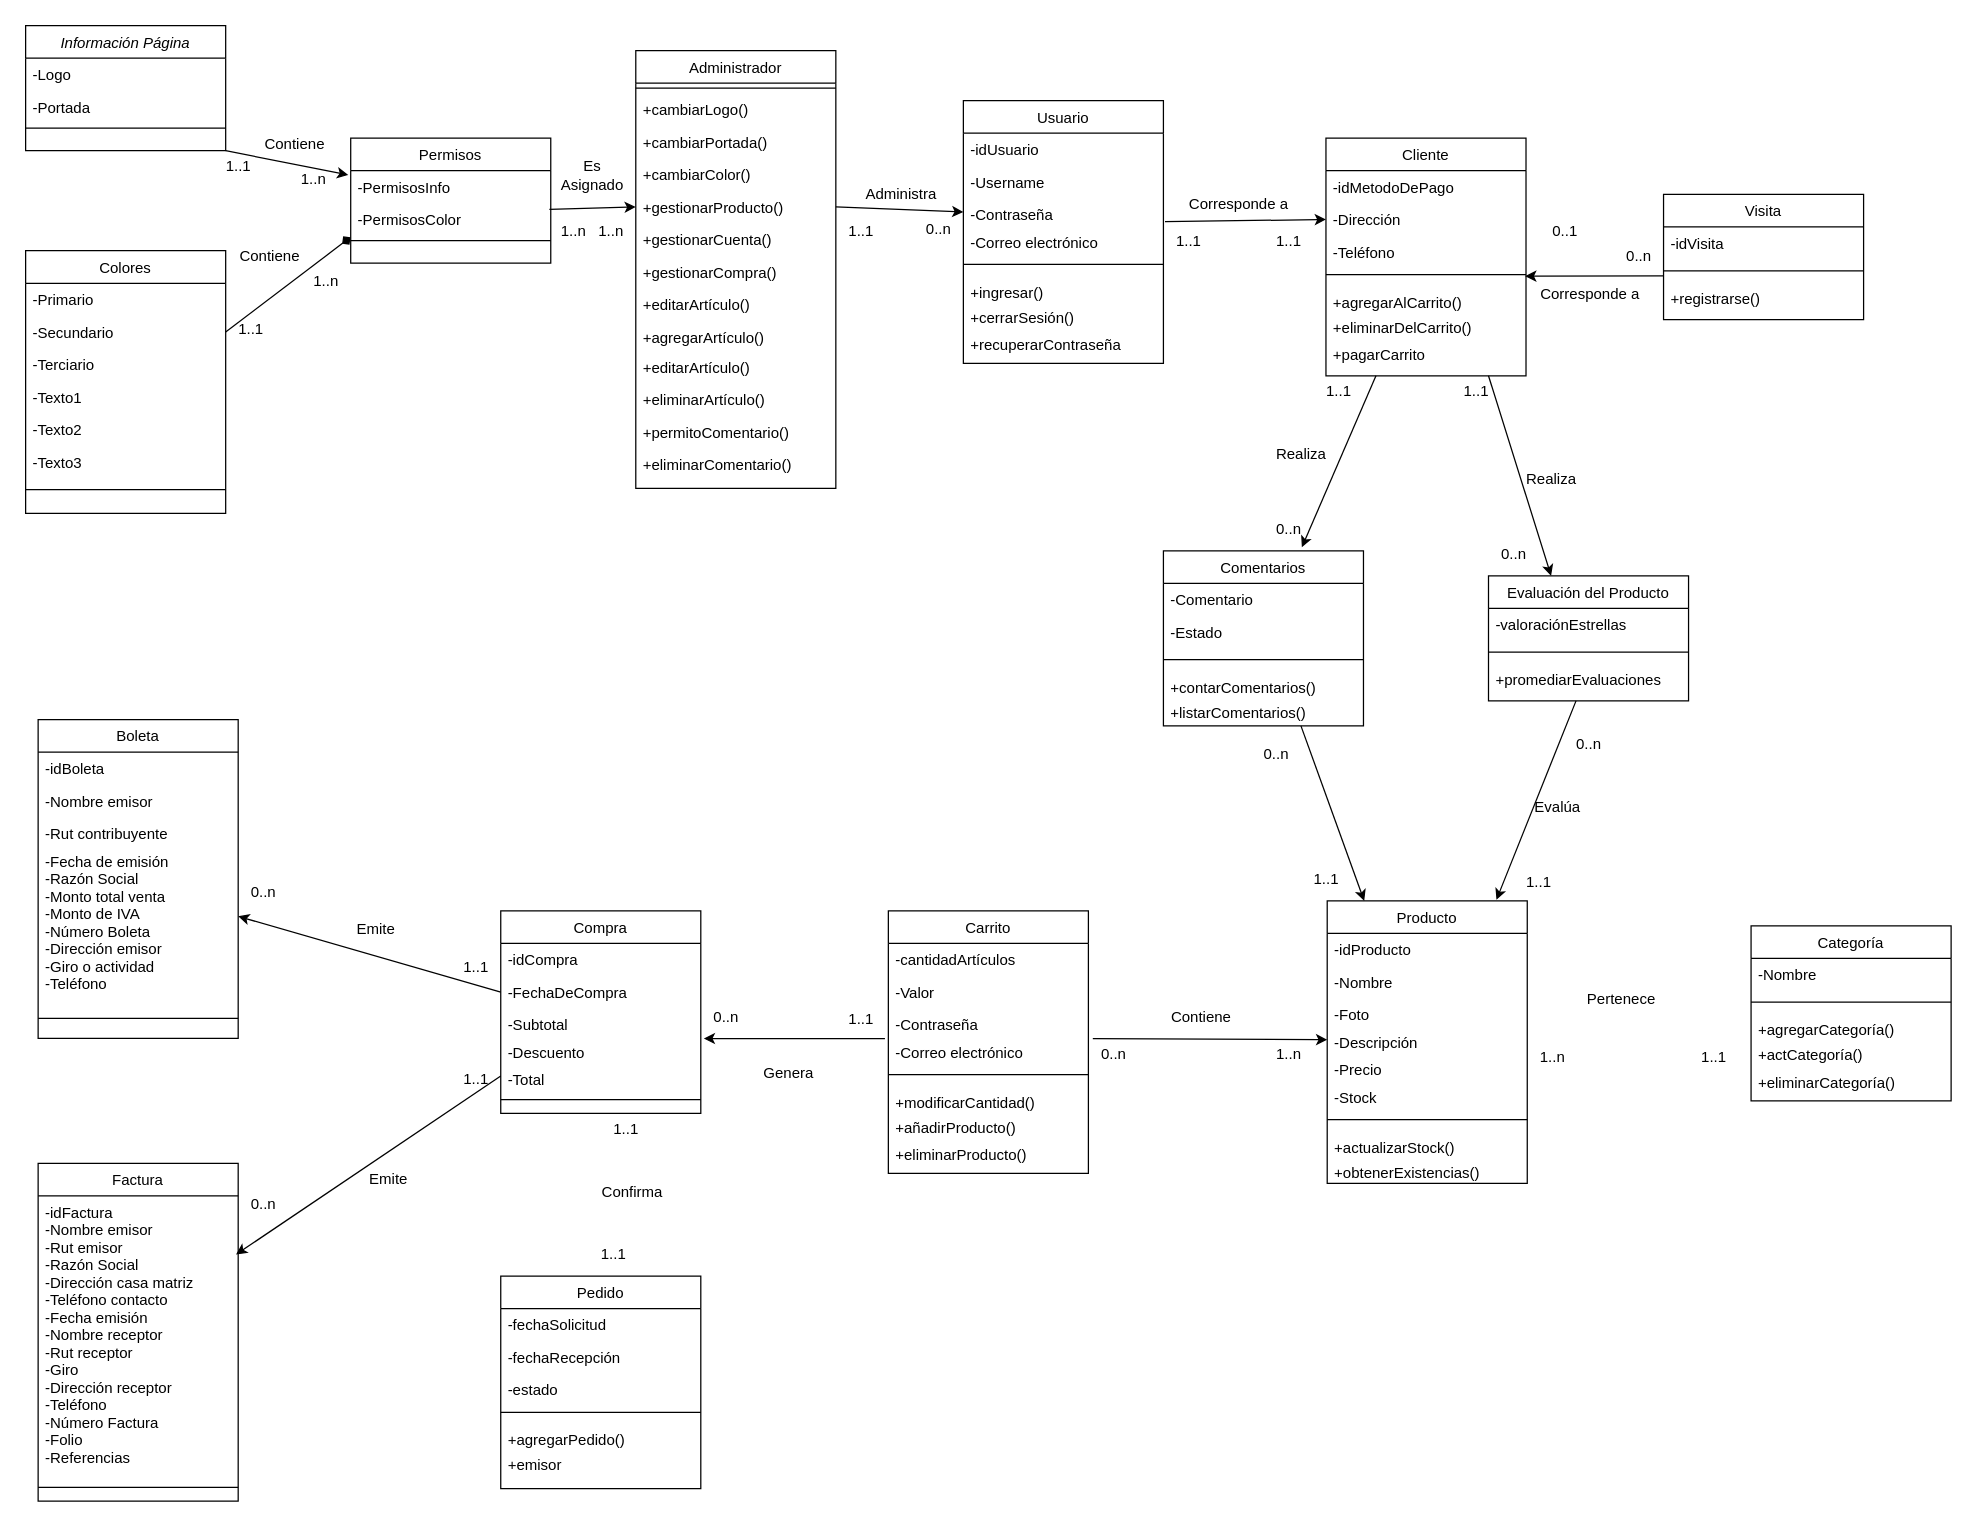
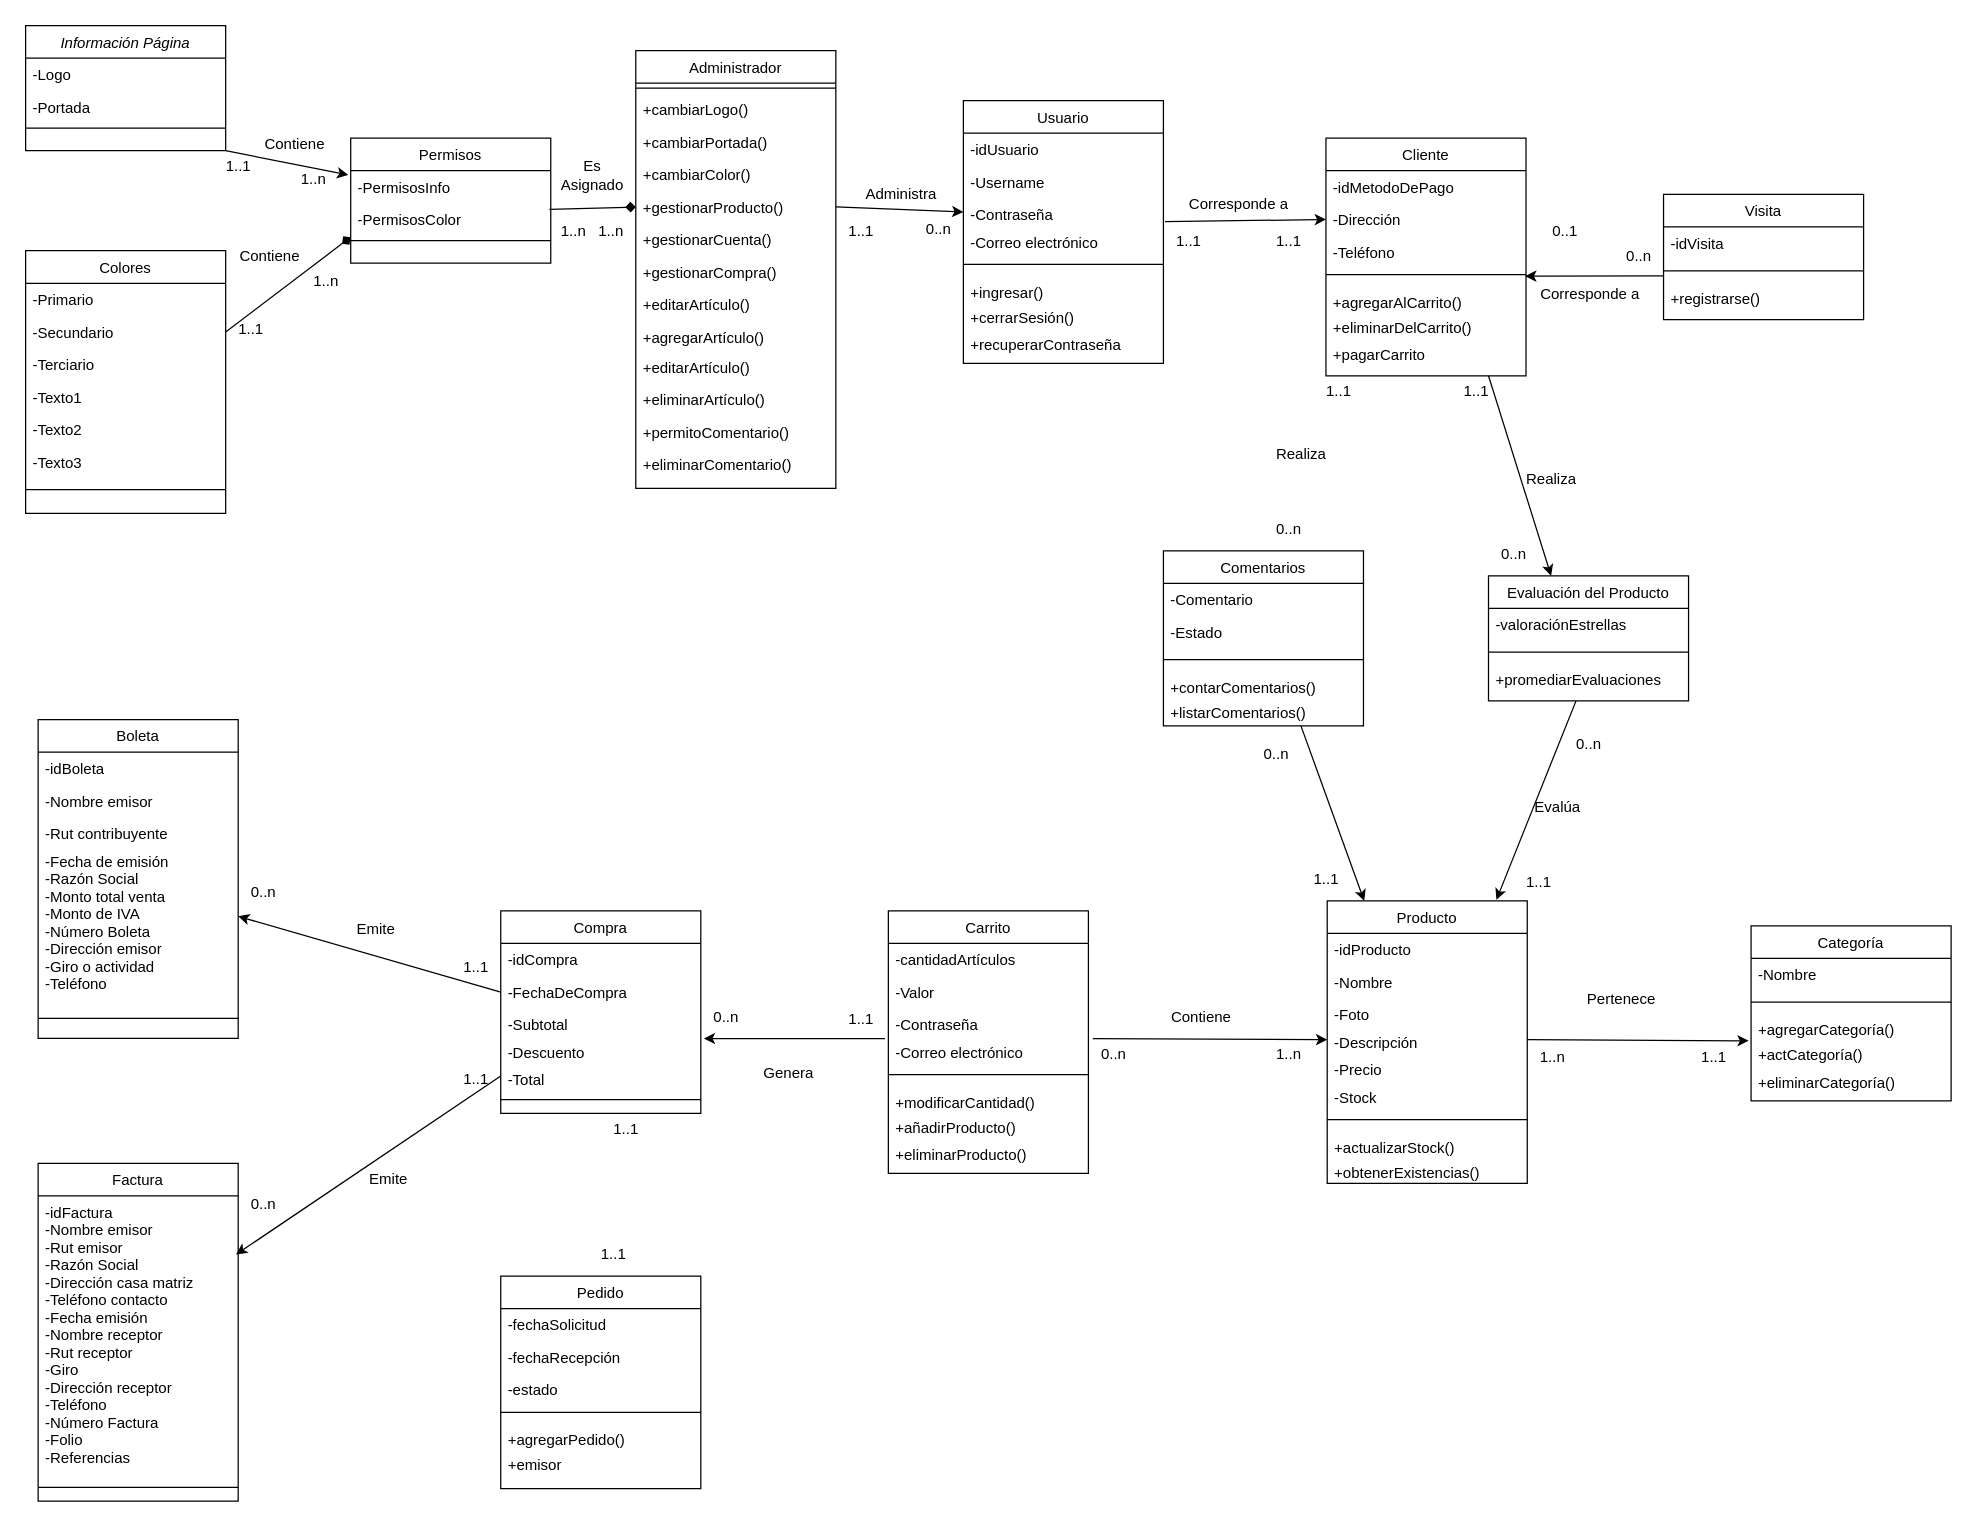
edge "-PermisosColor" -> "+gestionarProducto()": arrowhead classic -> diamond
edge "Cliente" -> "Comentarios": removed
edge "-Descripción" -> "+actCategoría()": added
node "Confirma": removed
